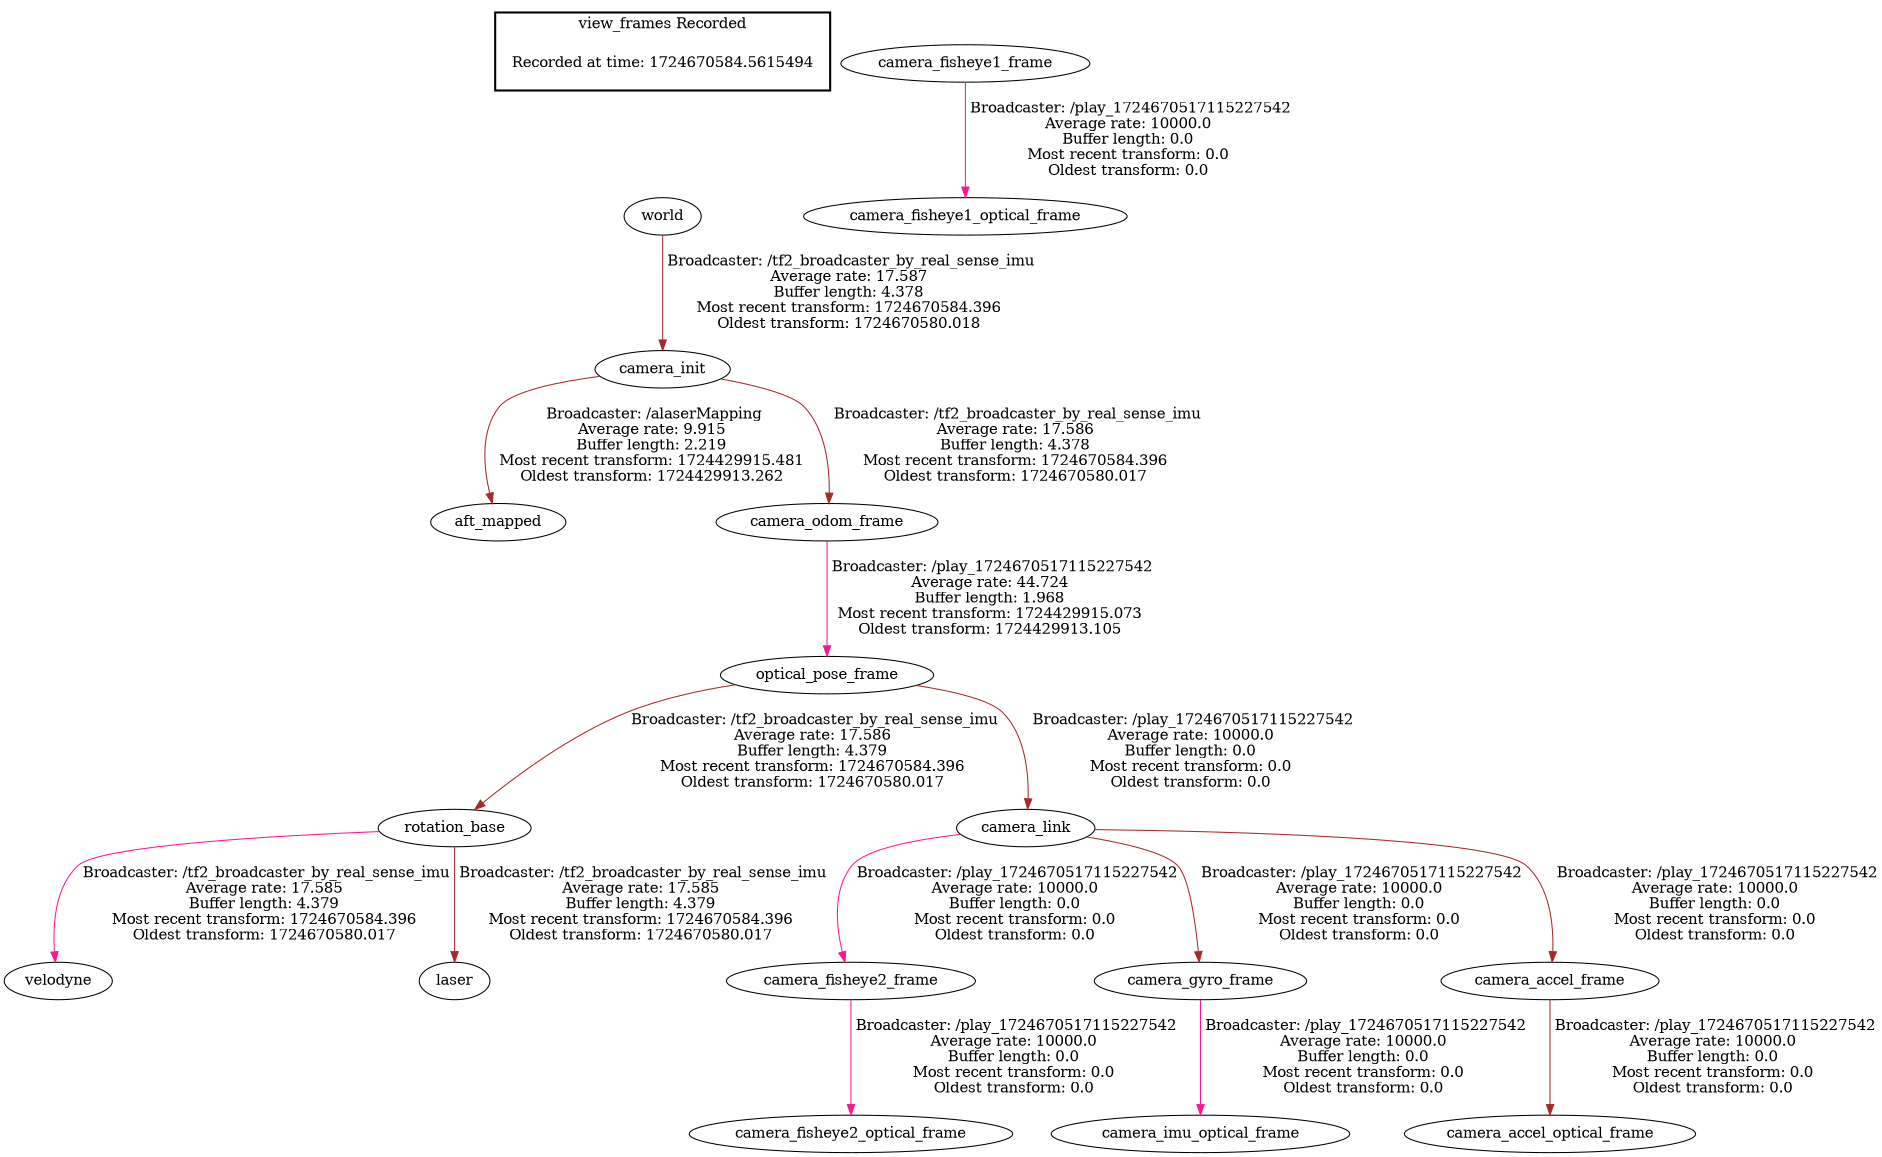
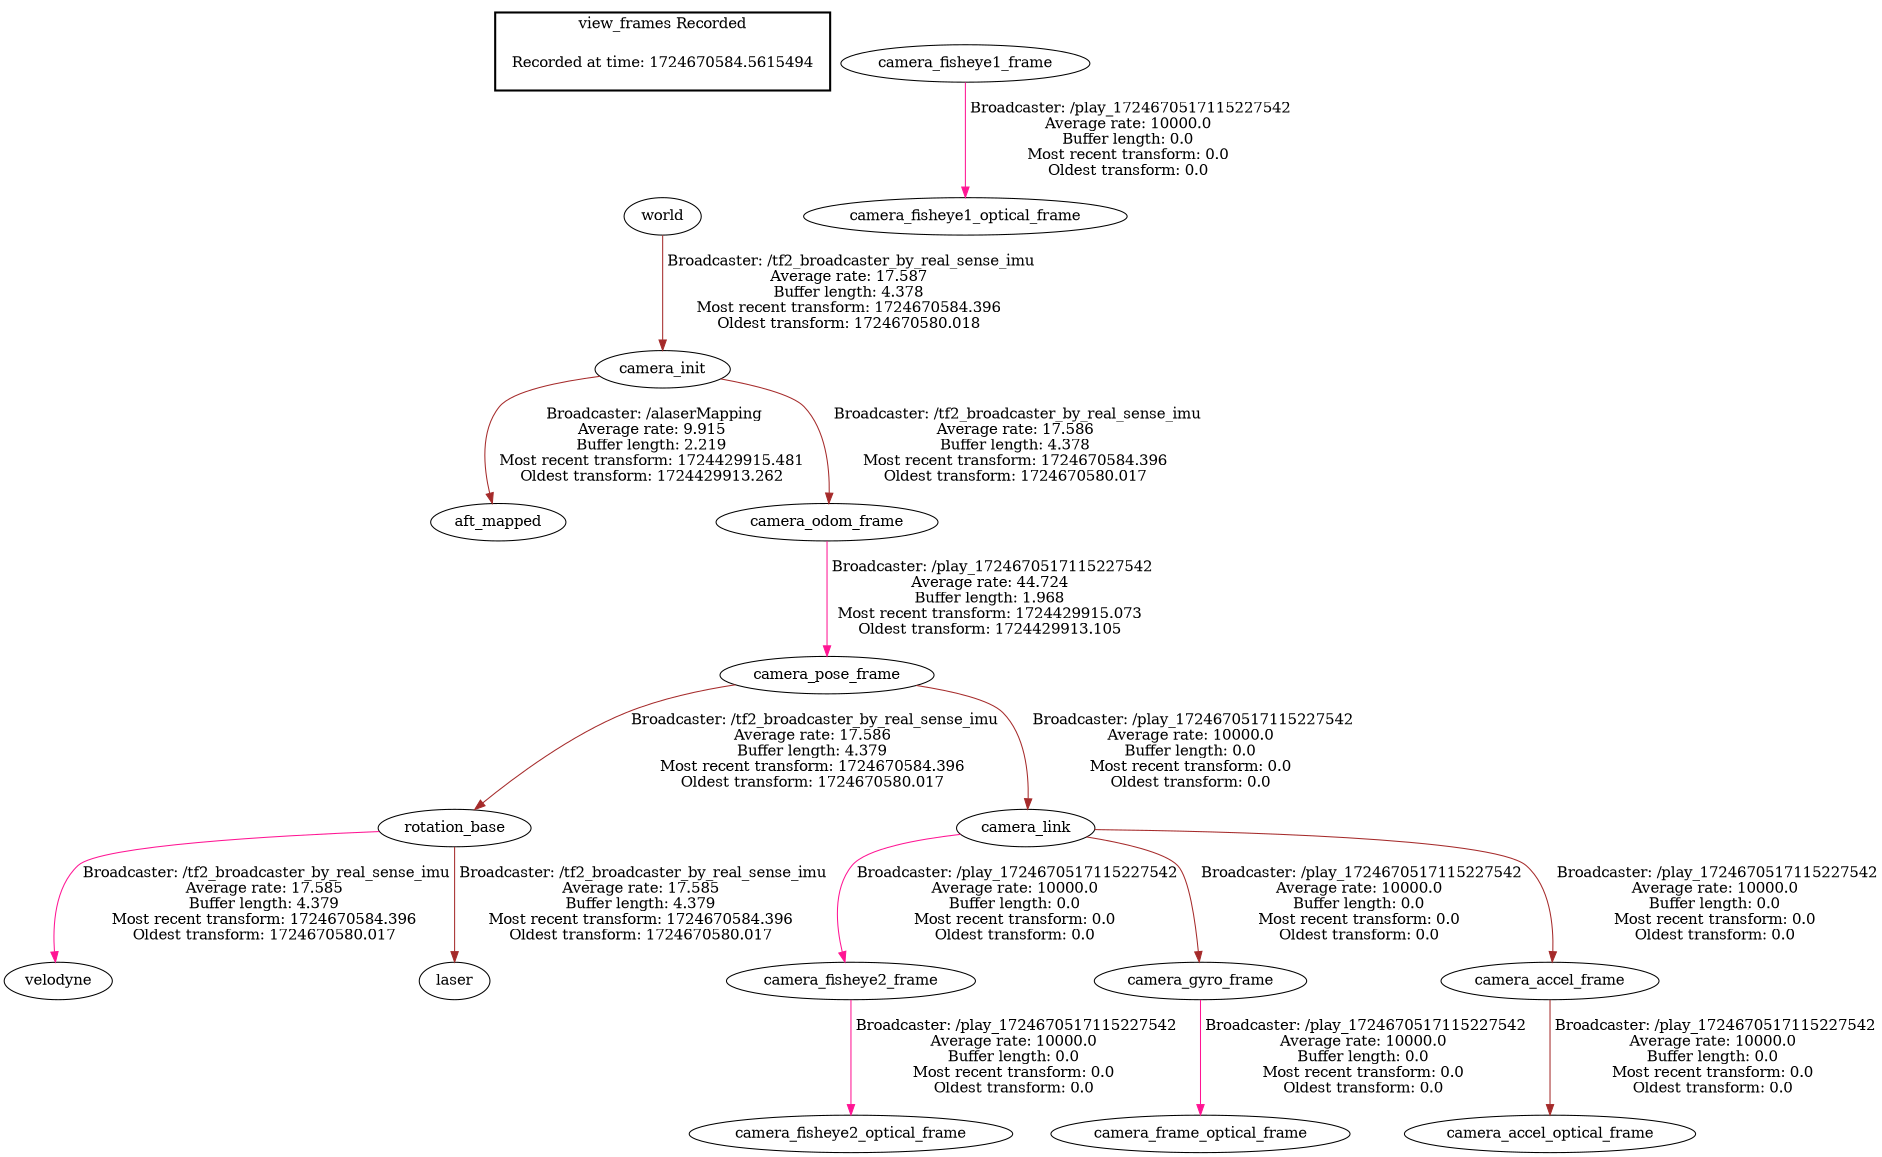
node "optical_pose_frame": label "optical_pose_frame" -> "camera_pose_frame"
node "camera_imu_optical_frame": label "camera_imu_optical_frame" -> "camera_frame_optical_frame"
